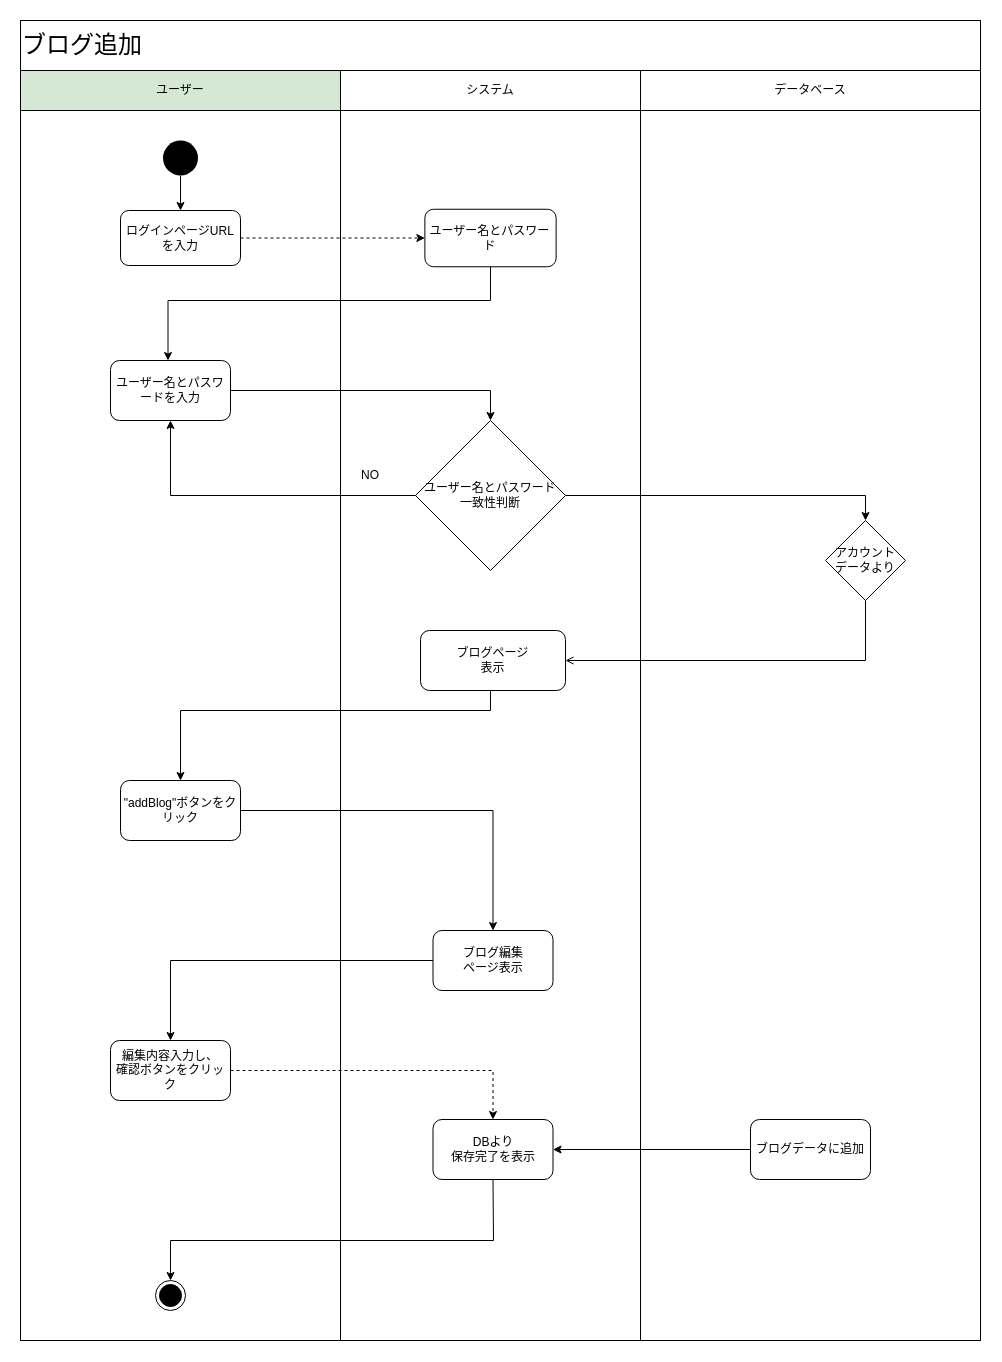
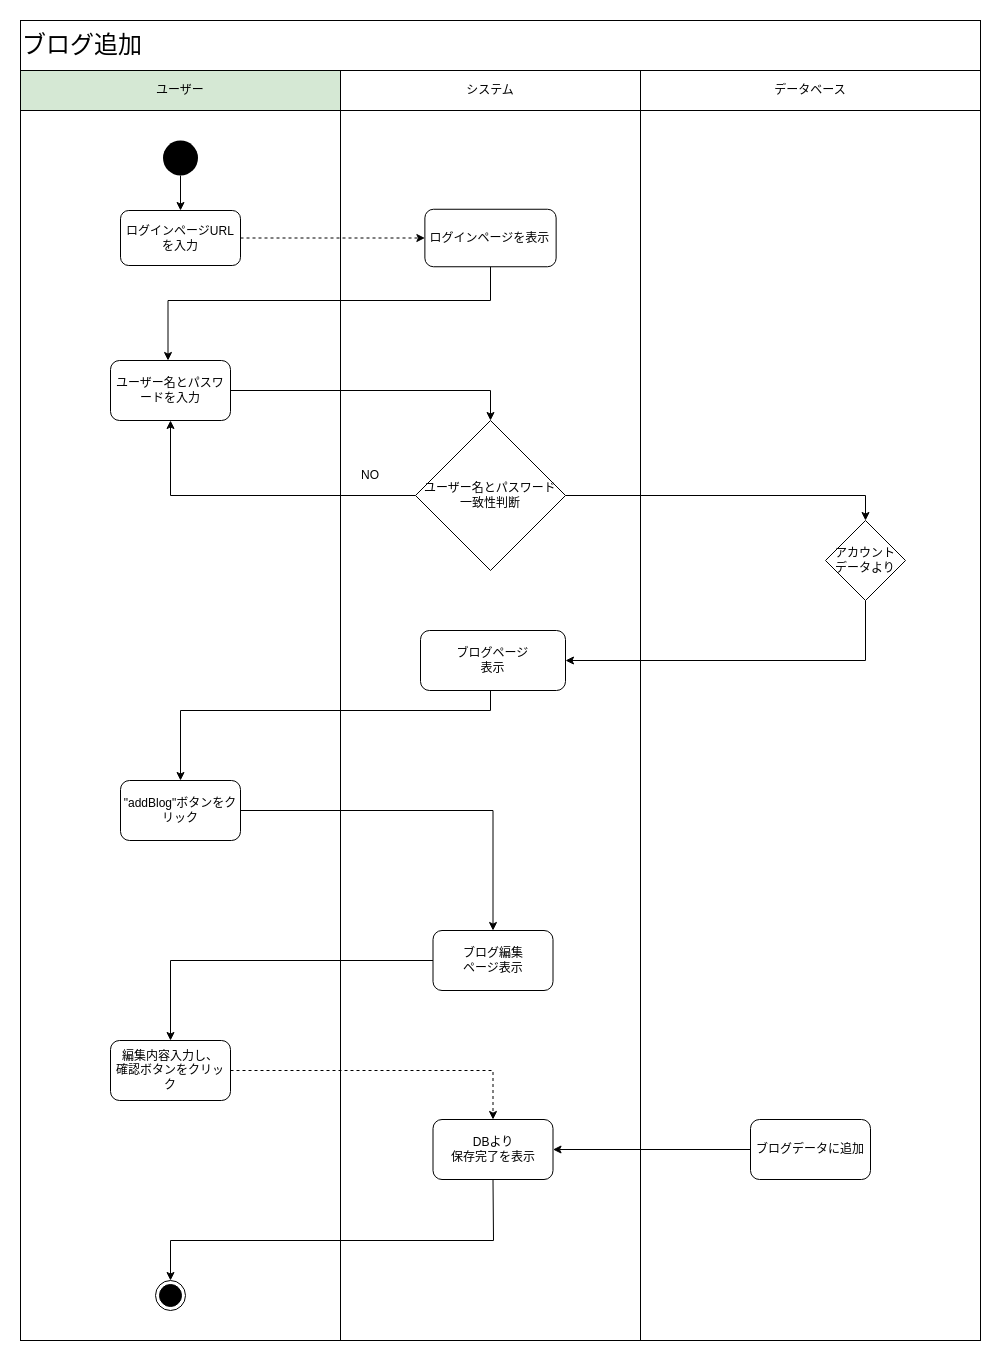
node "ユーザー名とパスワード": label "ユーザー名とパスワード" -> "ログインページを表示"
edge "アカウント データより" -> "ブログページ 表示": arrowhead open -> classic
